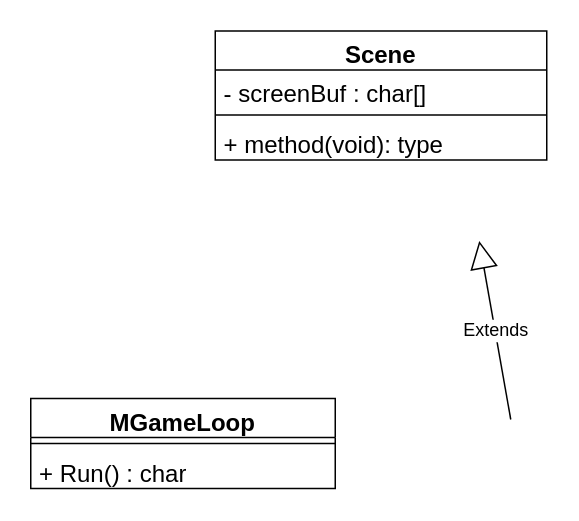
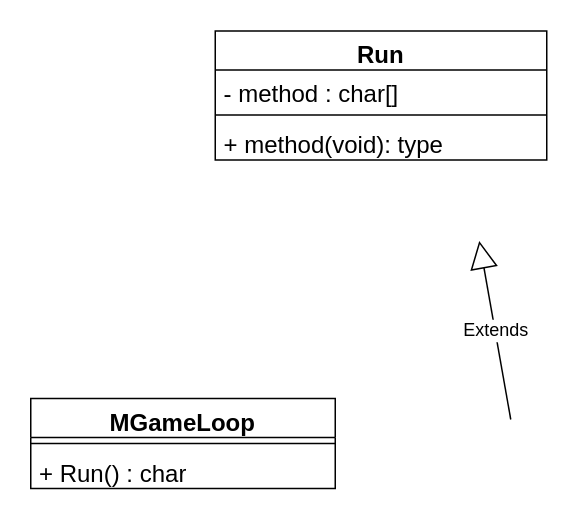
node "Scene": label "Scene" -> "Run"
node "- screenBuf : char[]": label "- screenBuf : char[]" -> "- method : char[]"
